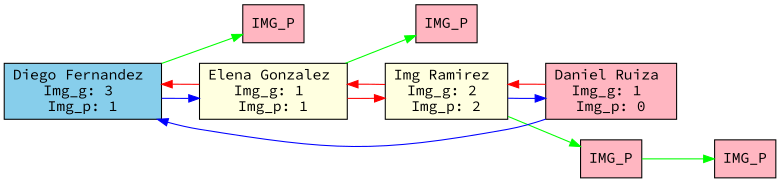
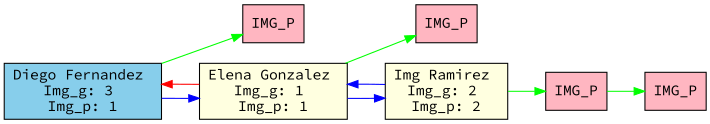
edge "Img Ramirez Img_g: 2 Img_p: 2" -> "Elena Gonzalez Img_g: 1 Img_p: 1": color red -> blue
node "Daniel Ruiza Img_g: 1 Img_p: 0": removed
edge "Elena Gonzalez Img_g: 1 Img_p: 1" -> "Img Ramirez Img_g: 2 Img_p: 2": color red -> blue
